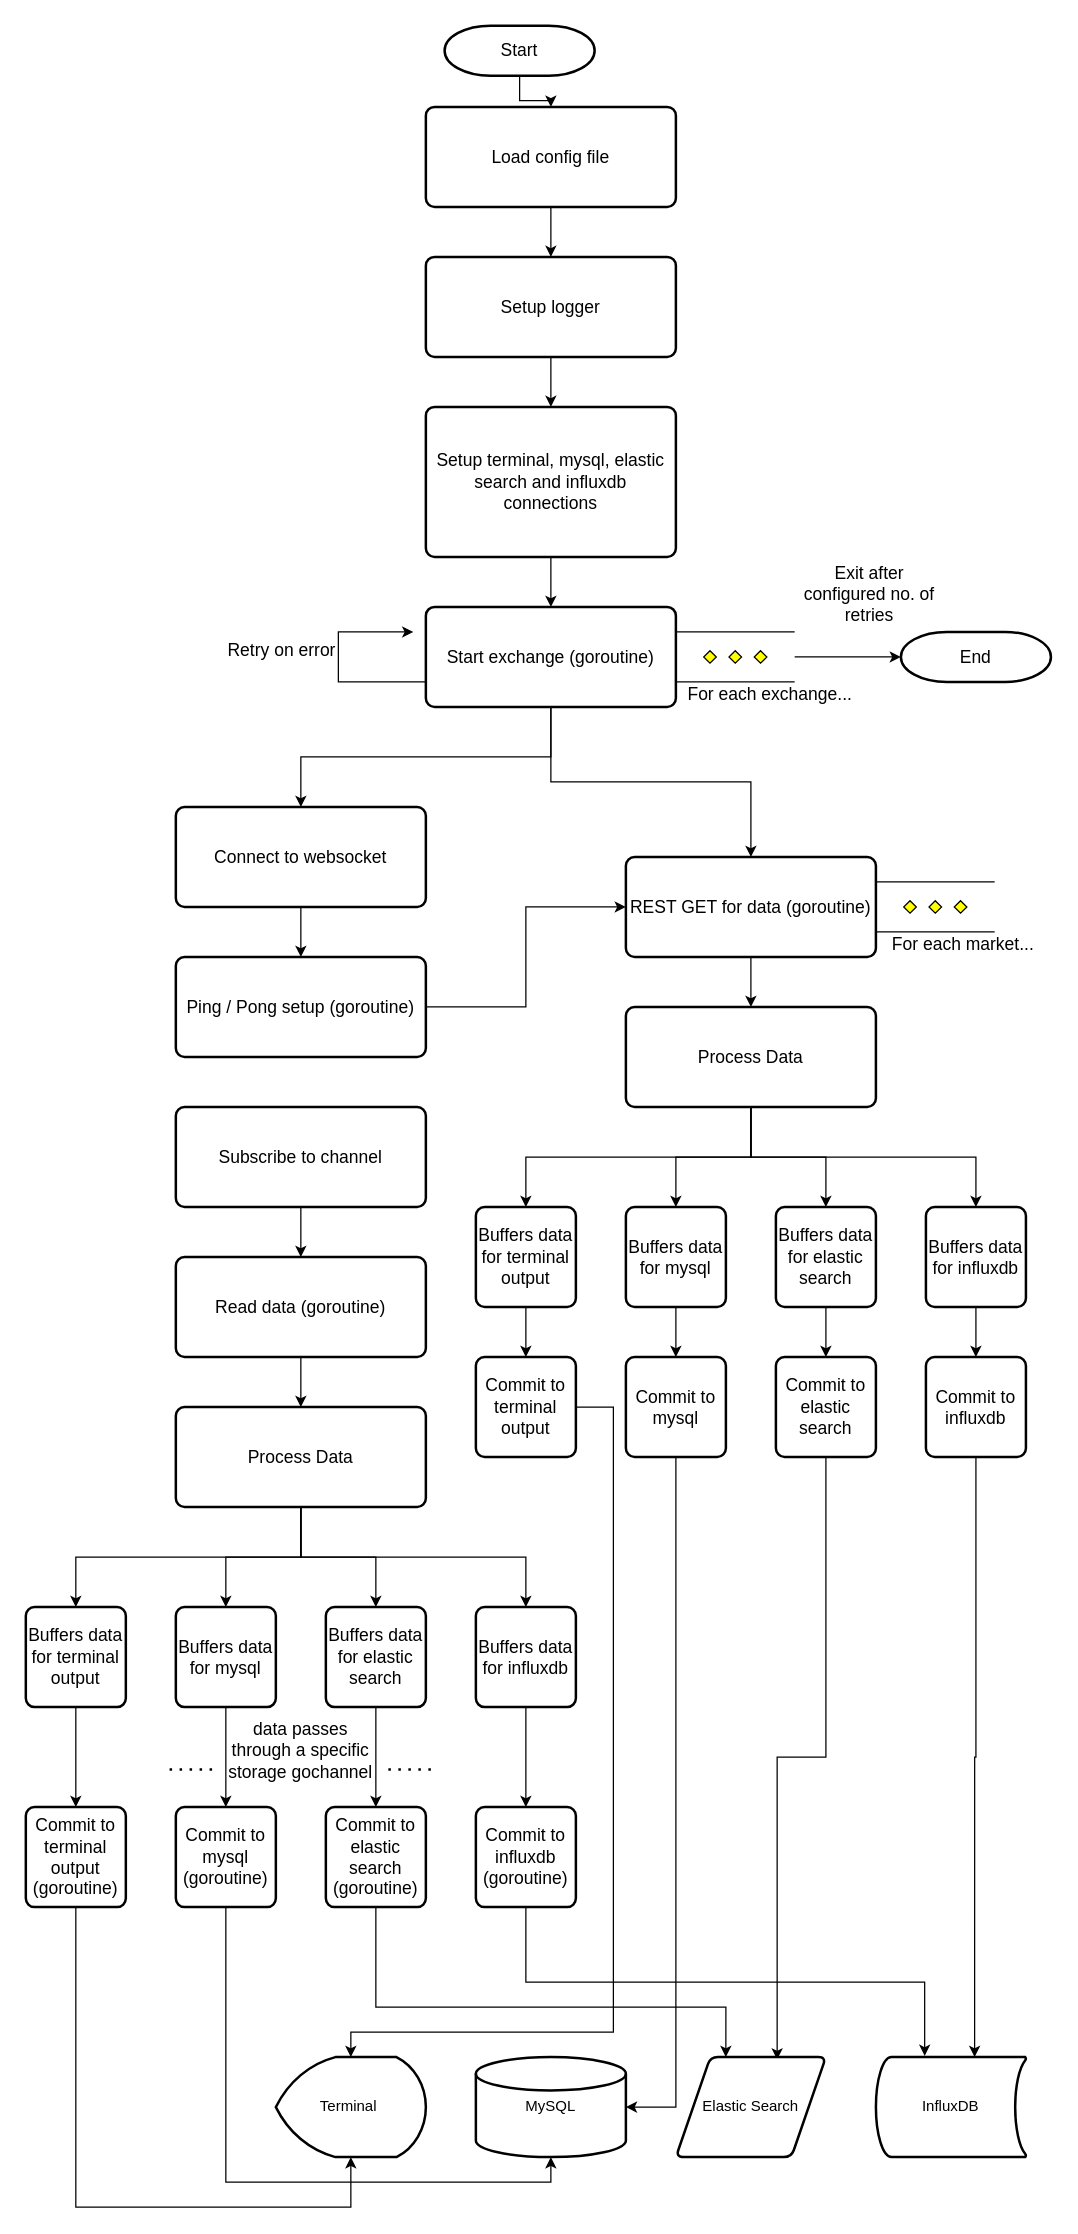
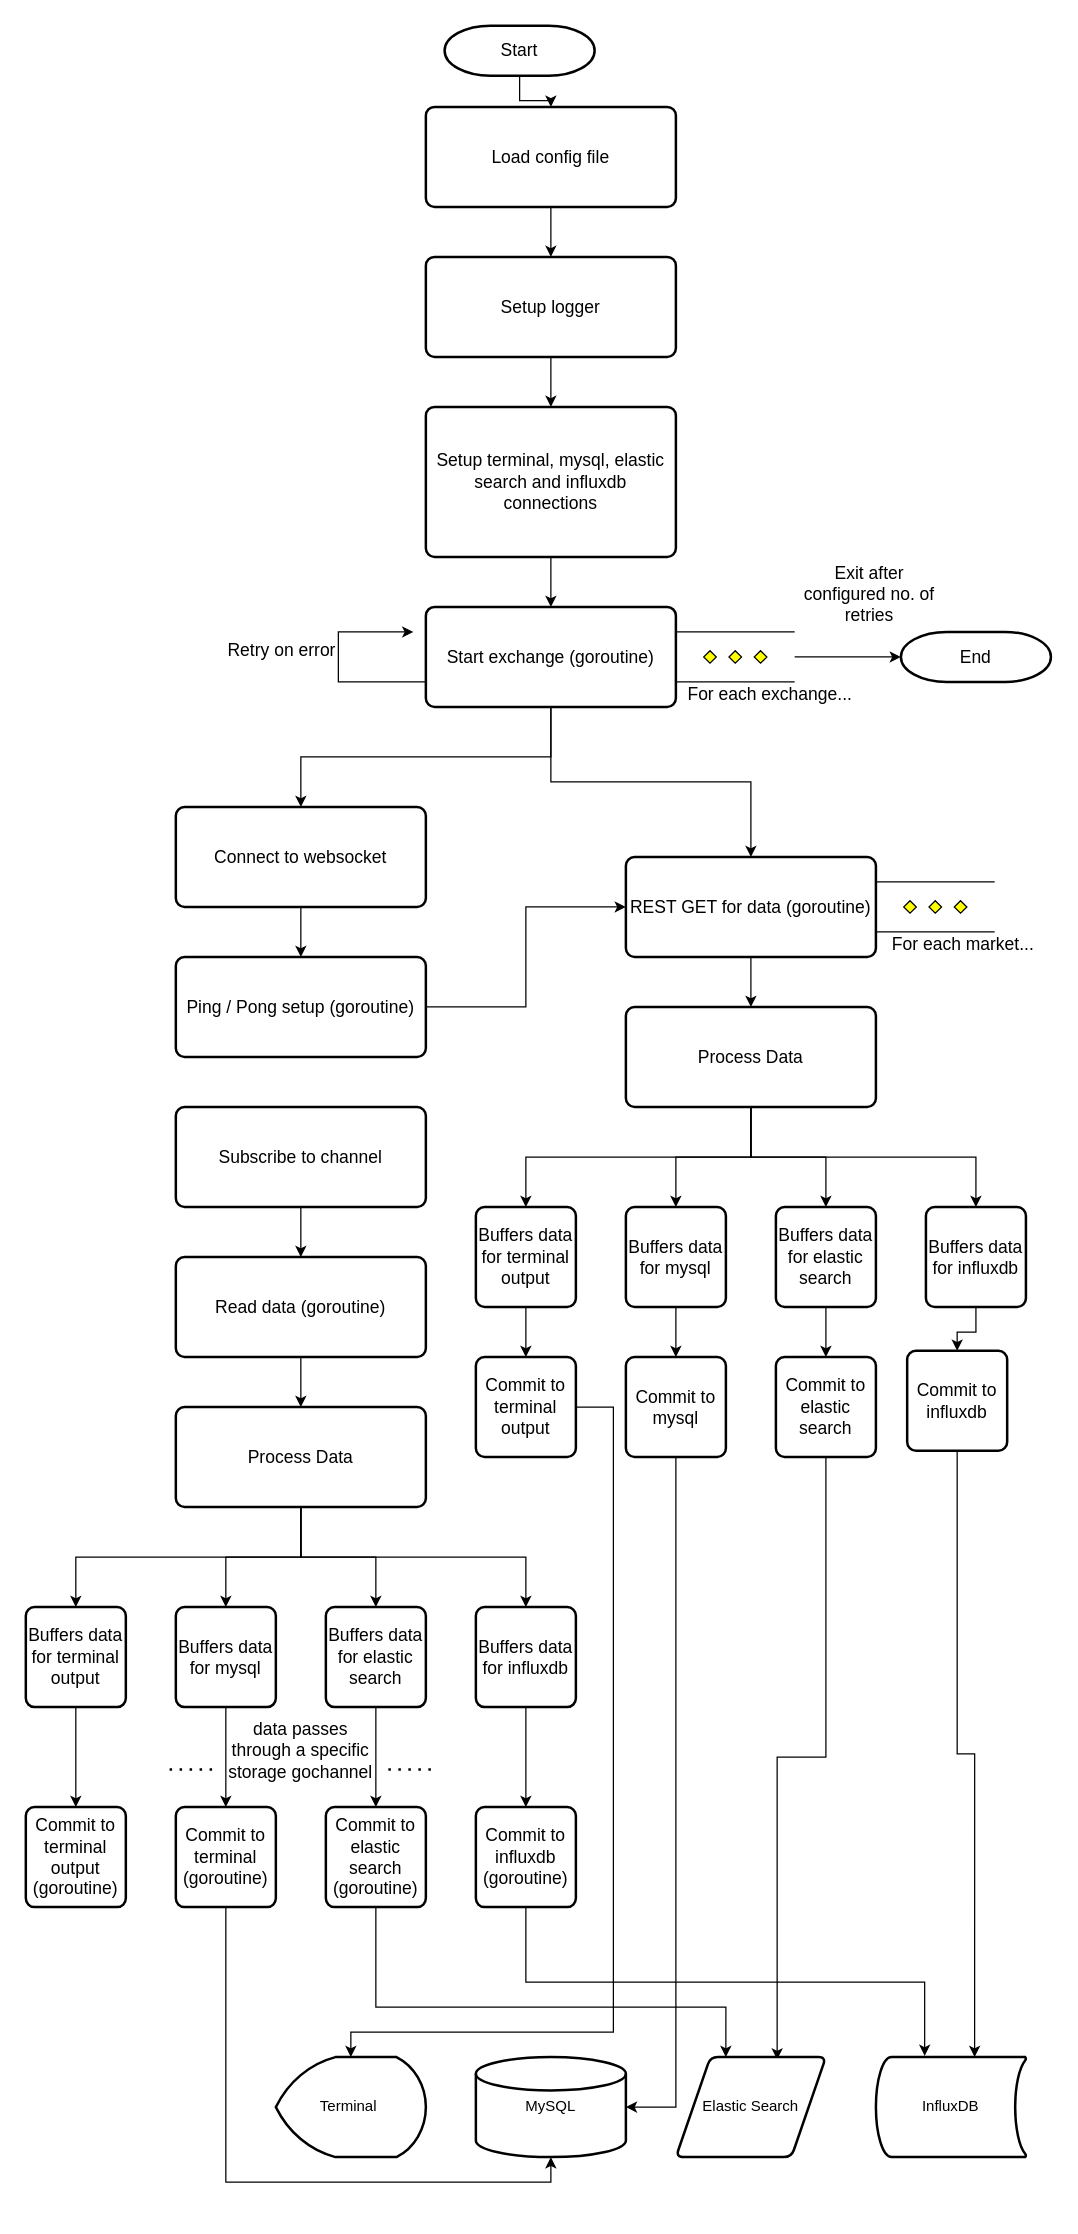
node "Commit to influxdb": moved (976, 1407) -> (957, 1401)
node "Commit to mysql (goroutine)": label "Commit to mysql (goroutine)" -> "Commit to terminal (goroutine)"
edge "Commit to terminal output (goroutine)" -> "Terminal": removed
